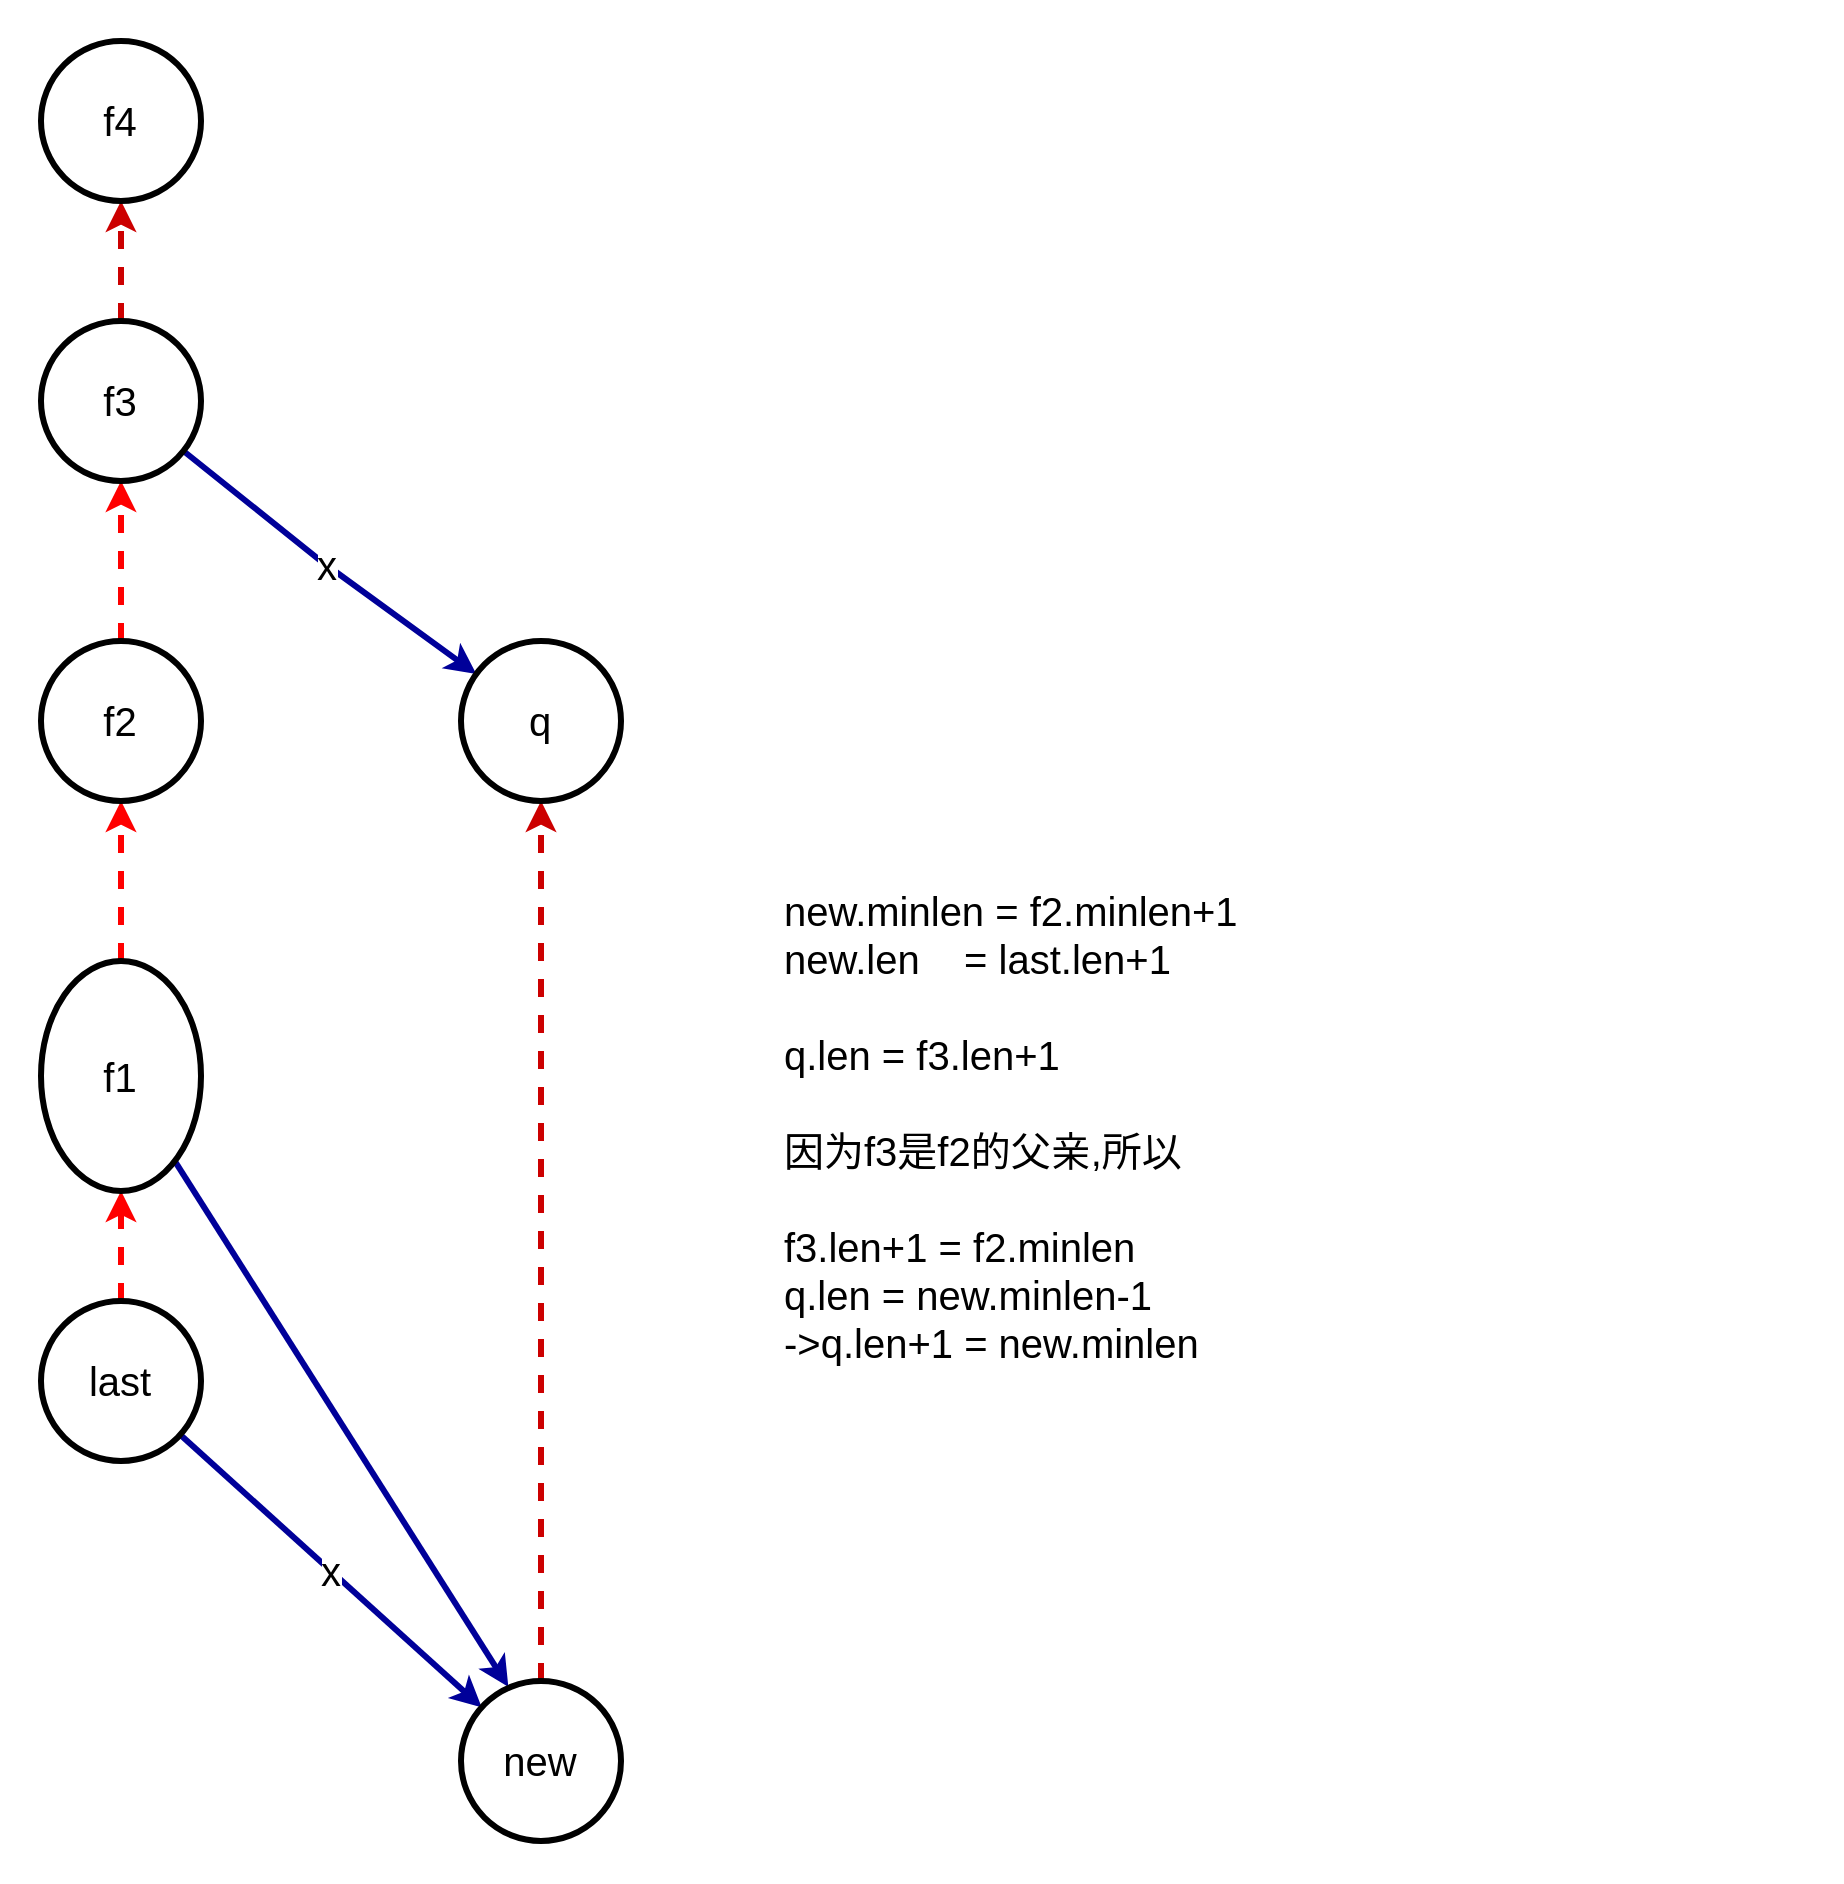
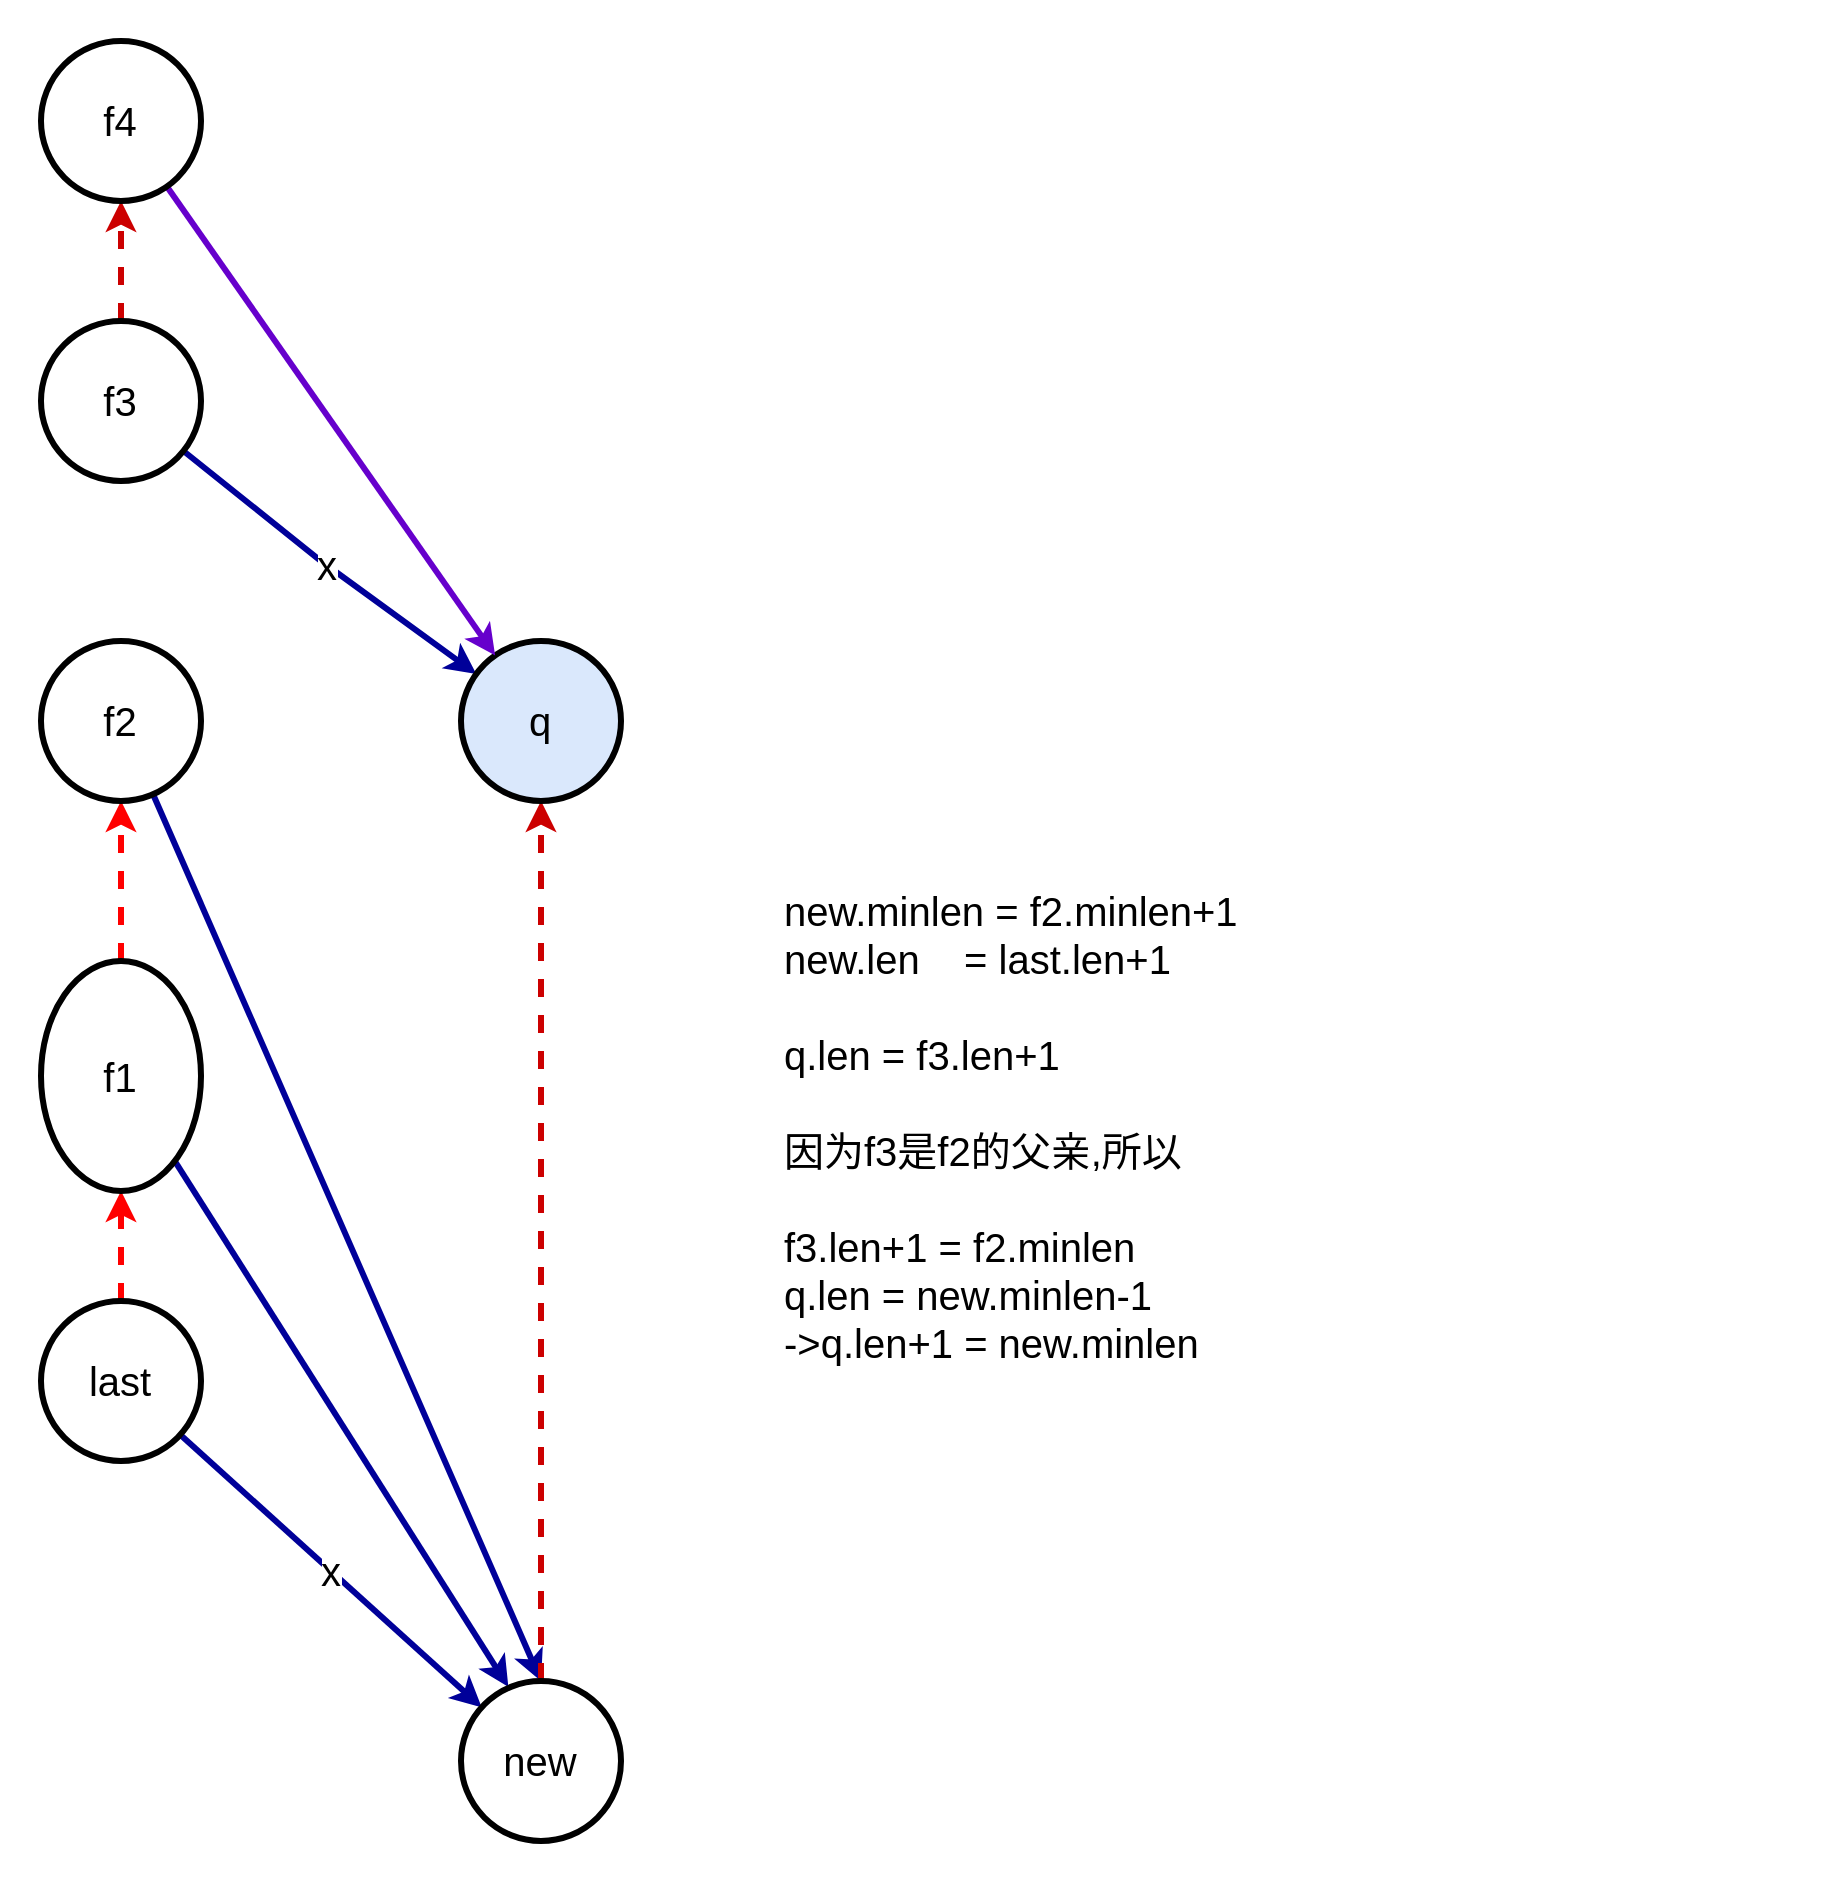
edge "f4" -> "q": added
edge "f2" -> "f3": removed
node "q": fillcolor #ffffff -> #dae8fc
edge "f2" -> "new": added
